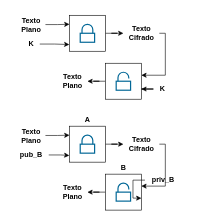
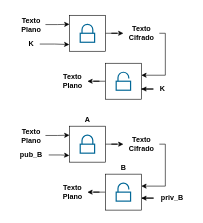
node "priv_B": moved (163, 180) -> (172, 198)
